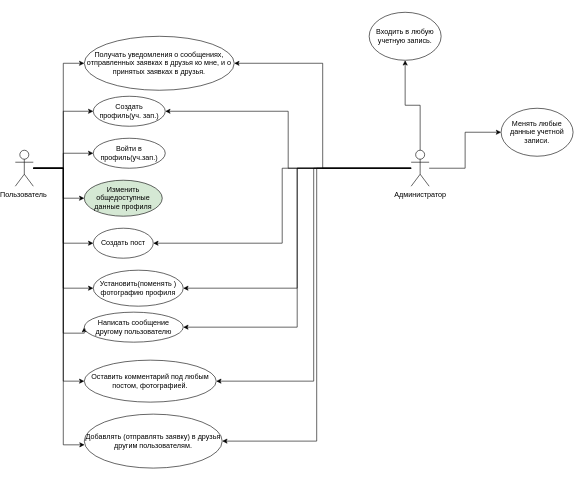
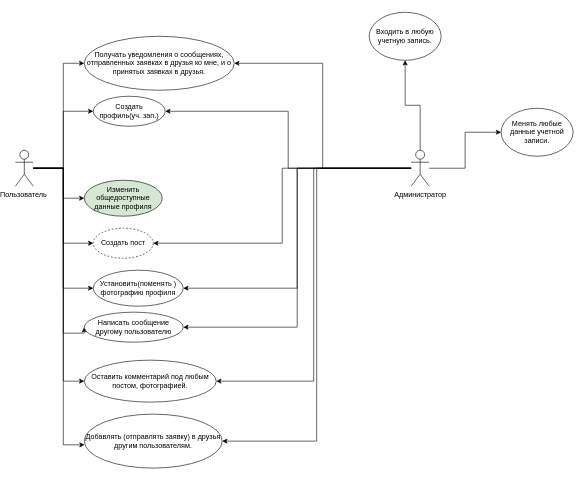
edge "Пользователь" -> "Войти в профиль(уч.зап.)": removed
node "Войти в профиль(уч.зап.)": removed
node "Создать пост": style solid -> dashed
